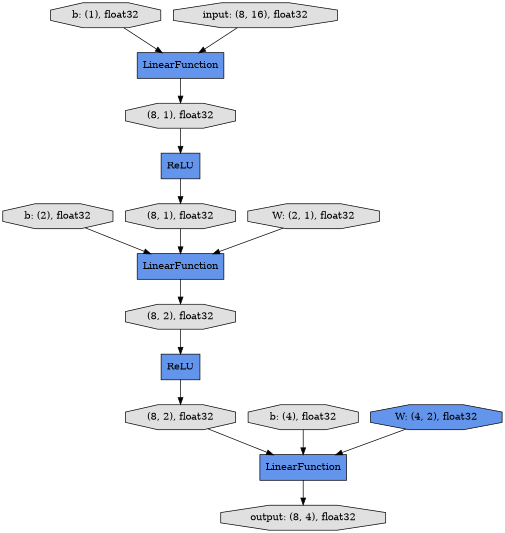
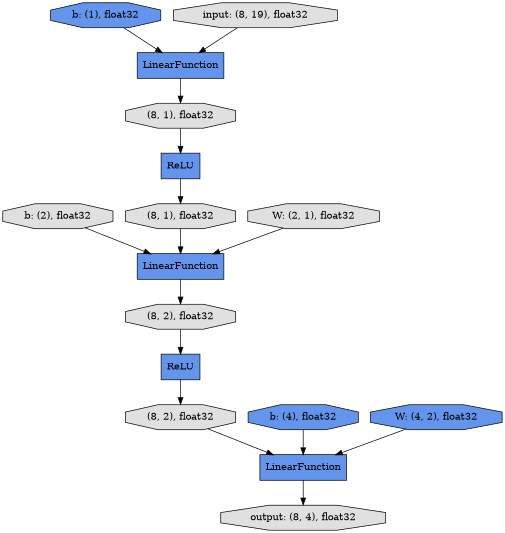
node "b: (1), float32": fillcolor #e0e0e0 -> #6495ed
node "input: (8, 16), float32": label "input: (8, 16), float32" -> "input: (8, 19), float32"
node "b: (4), float32": fillcolor #e0e0e0 -> #6495ed
